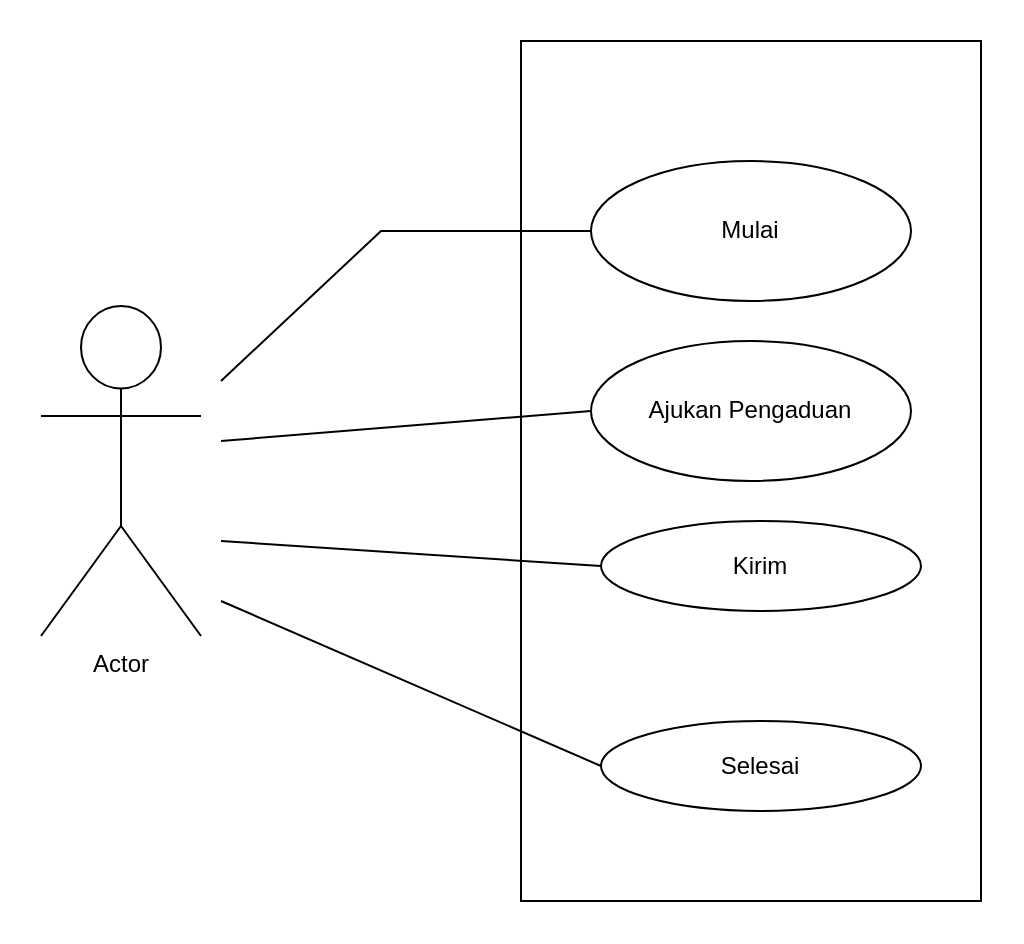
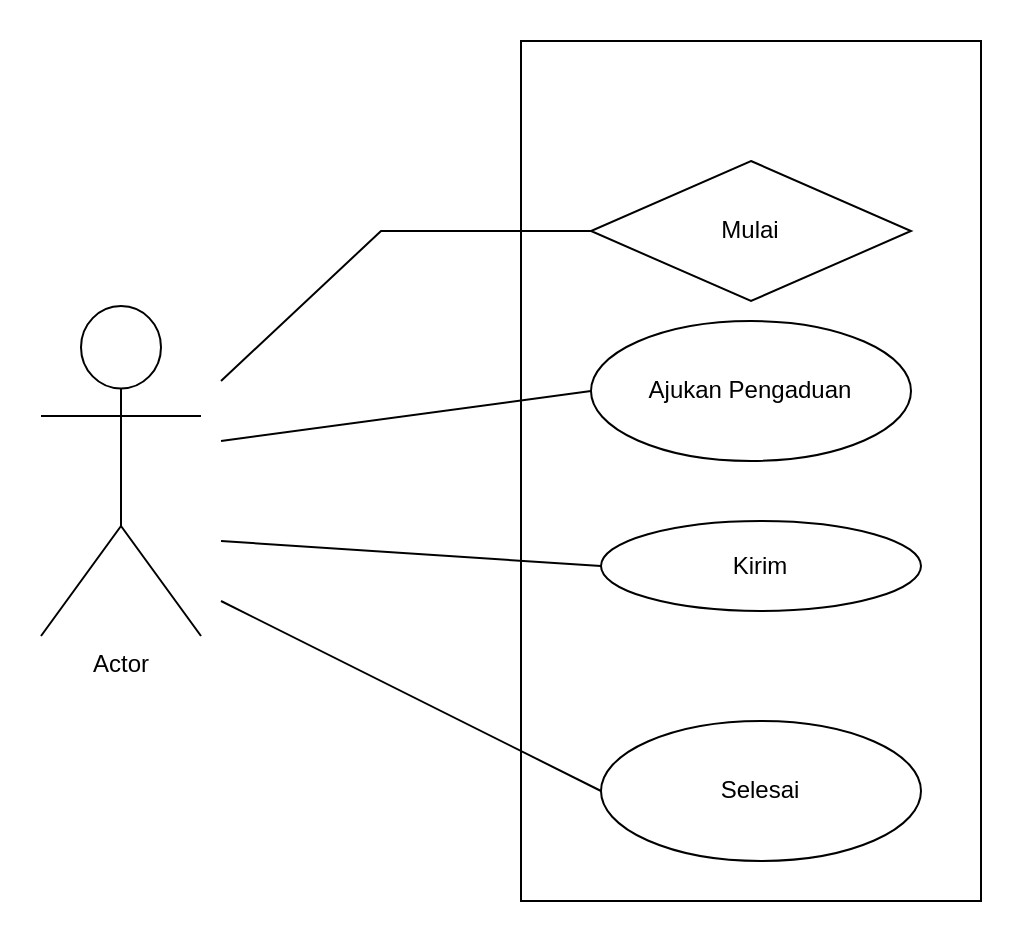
node "Mulai": shape ellipse -> diamond
node "Ajukan Pengaduan": moved (751, 411) -> (751, 391)
node "Selesai": size 320x90 -> 320x140
